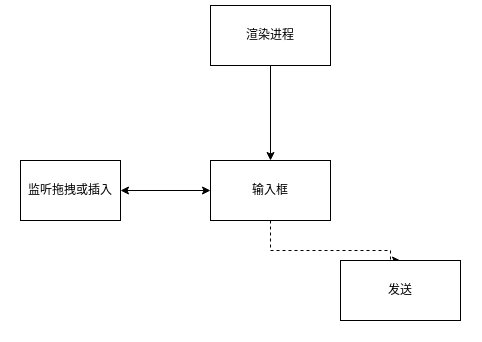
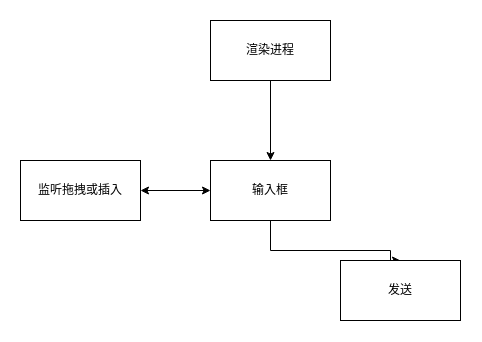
node "渲染进程": moved (271, 36) -> (271, 51)
node "监听拖拽或插入": size 100x60 -> 120x60
edge "输入框" -> "发送": style dashed -> solid
